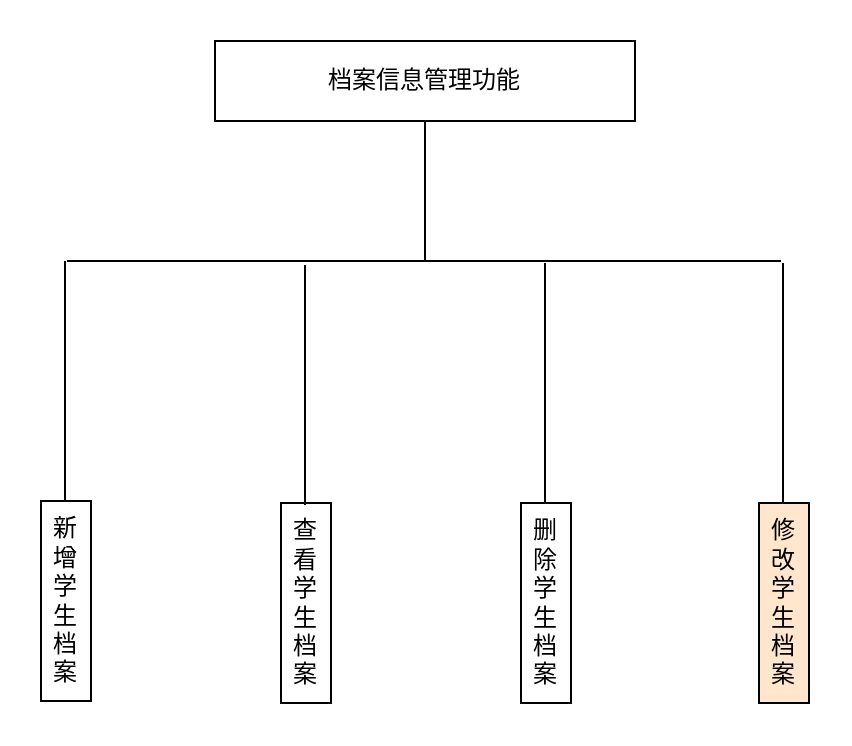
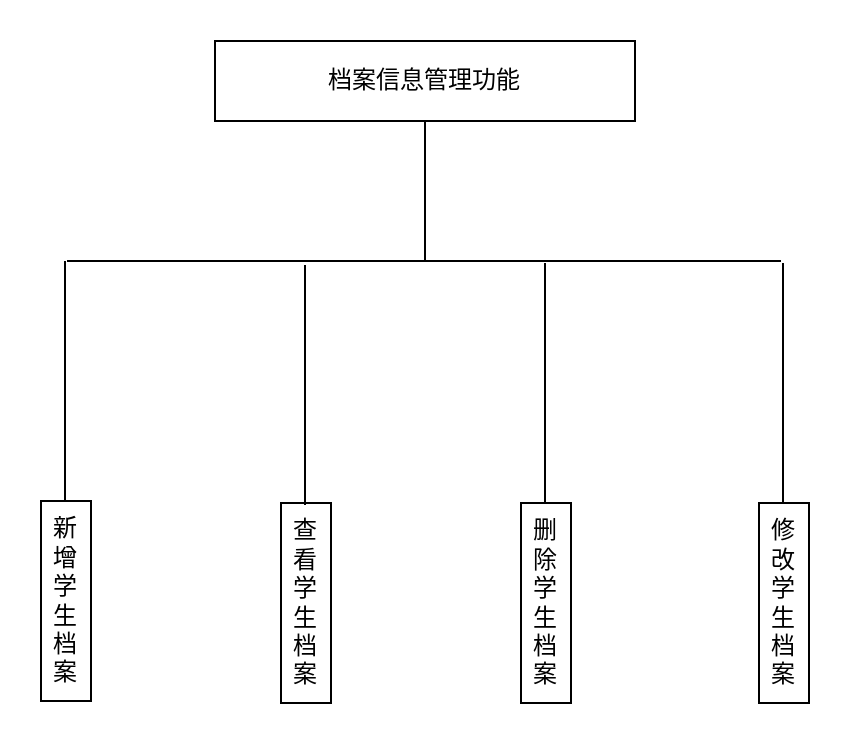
node "修改学生档案": fillcolor #ffe6cc -> #ffffff
